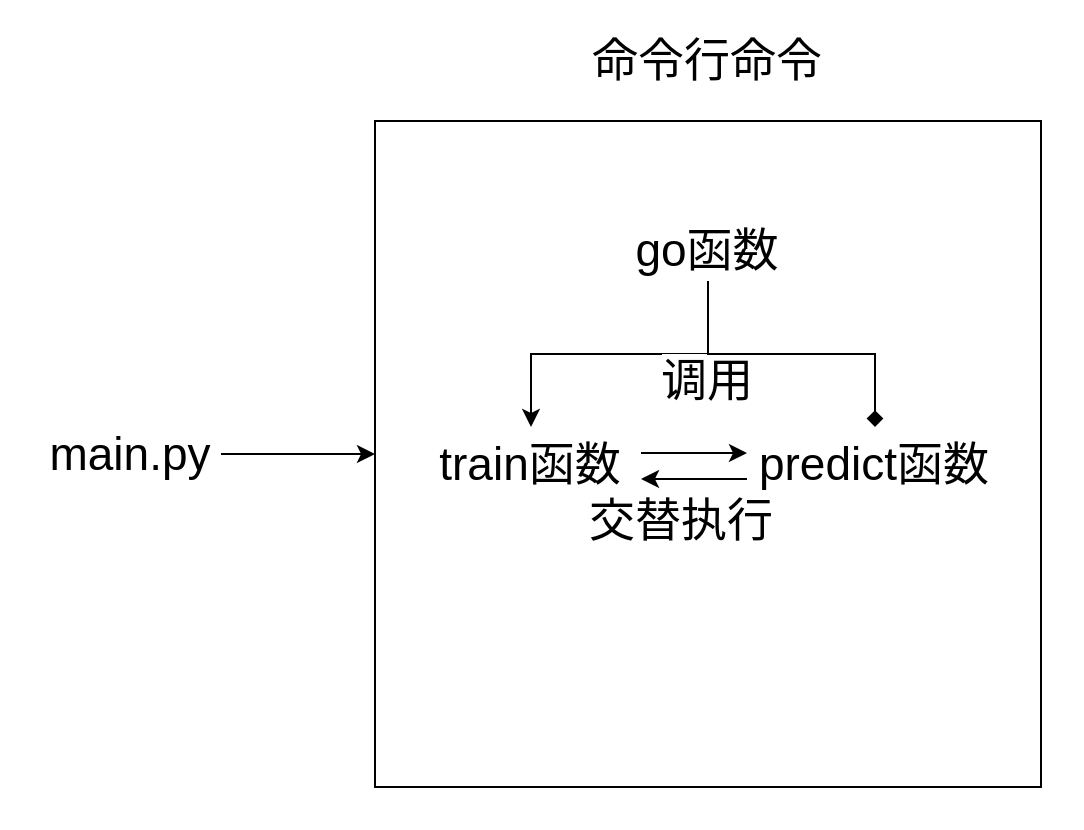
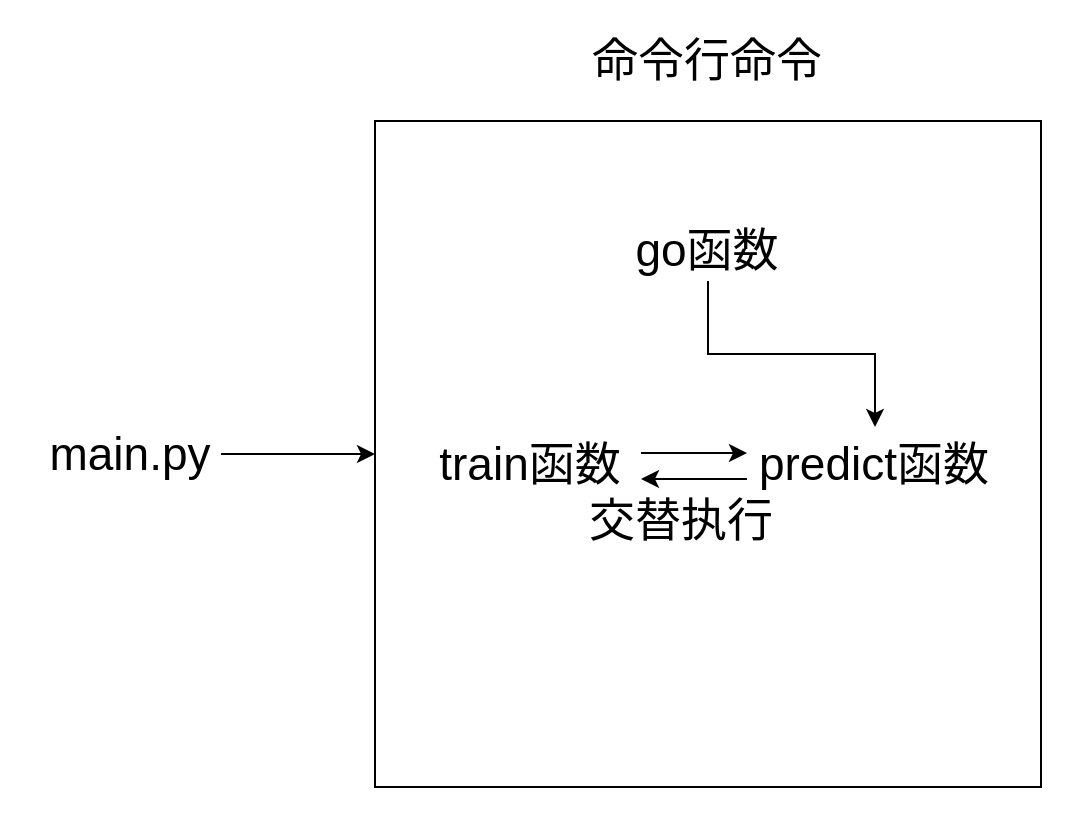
edge "go函数" -> "train函数": removed, label "调用"
edge "go函数" -> "predict函数": arrowhead diamond -> classic
